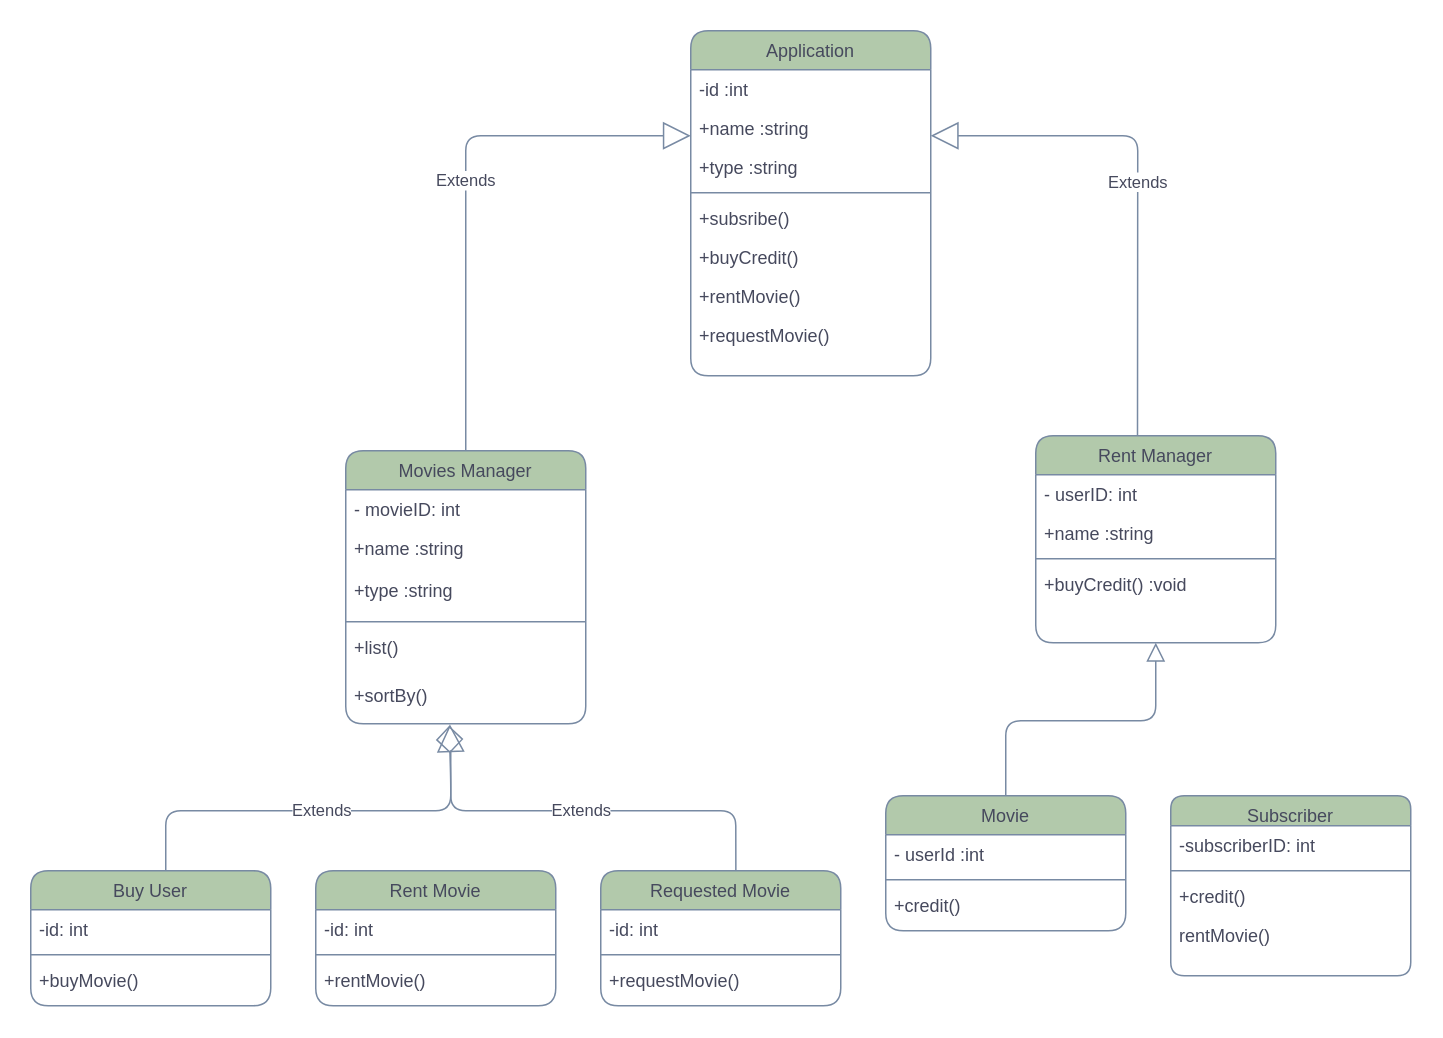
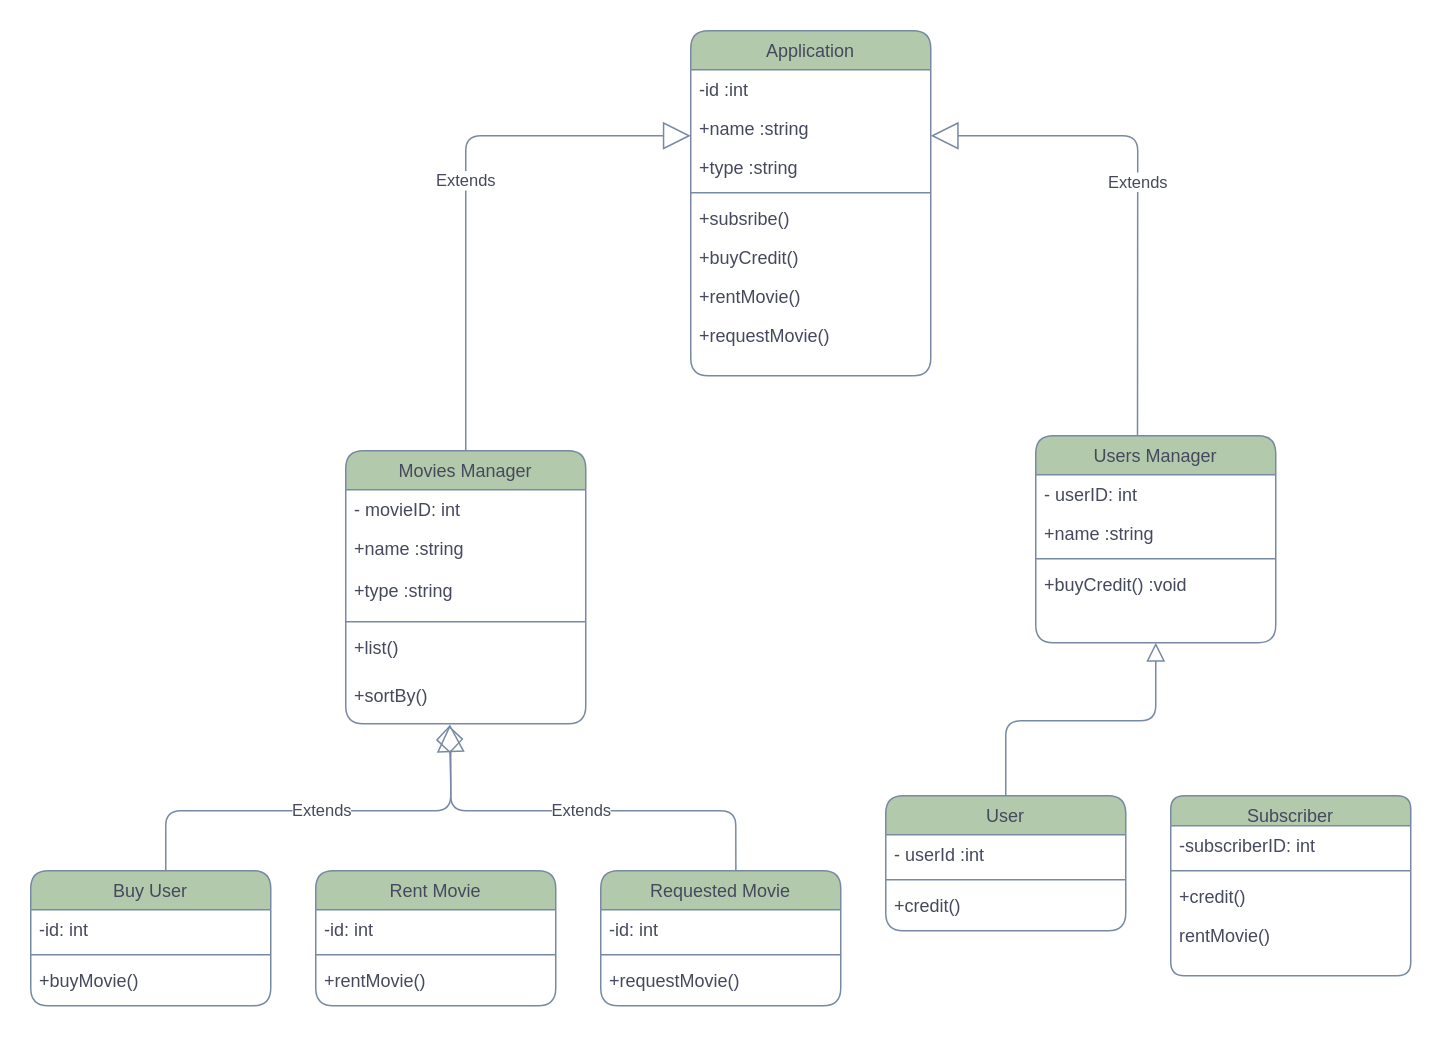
node "Rent Manager": label "Rent Manager" -> "Users Manager"
node "Movie": label "Movie" -> "User"
